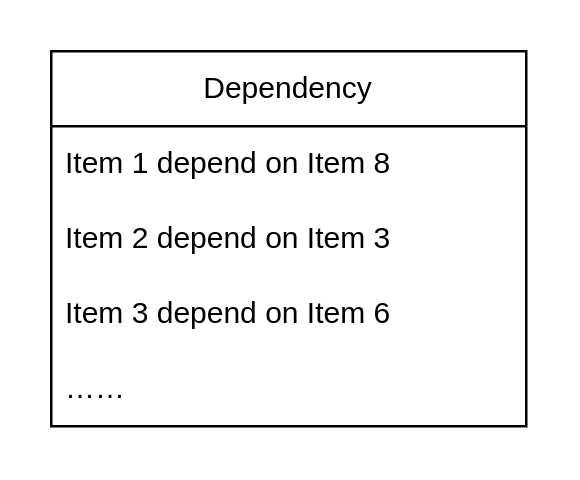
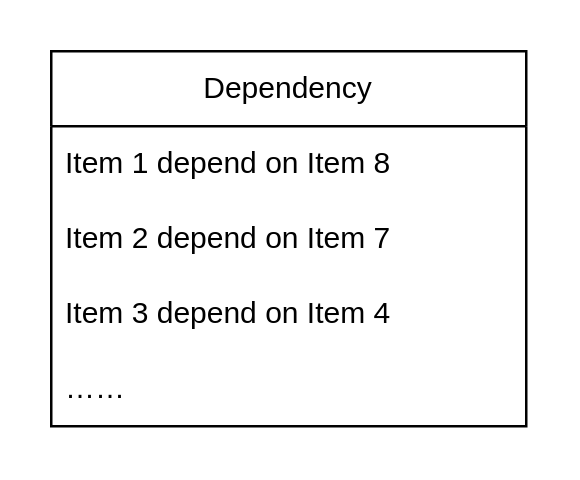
node "Item 2 depend on Item 3": label "Item 2 depend on Item 3" -> "Item 2 depend on Item 7"
node "Item 3 depend on Item 6": label "Item 3 depend on Item 6" -> "Item 3 depend on Item 4"
